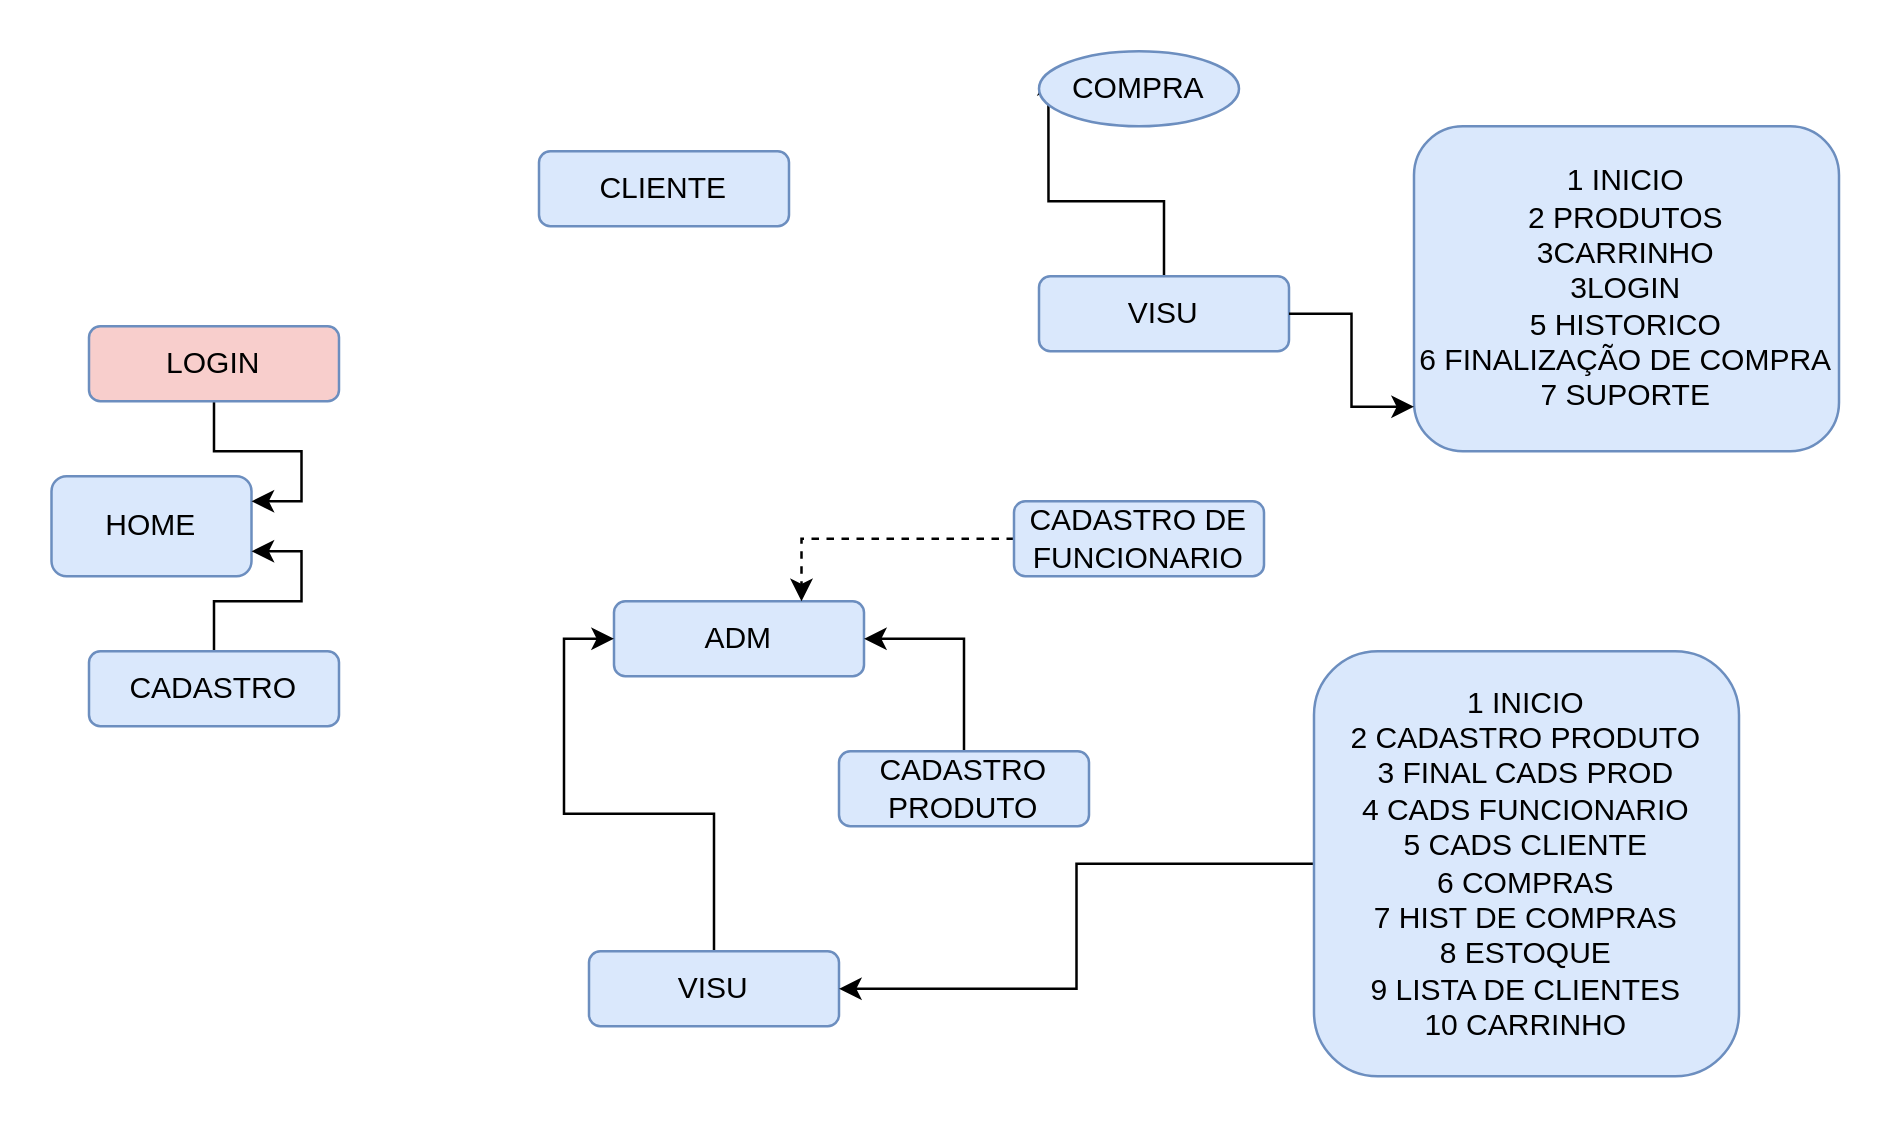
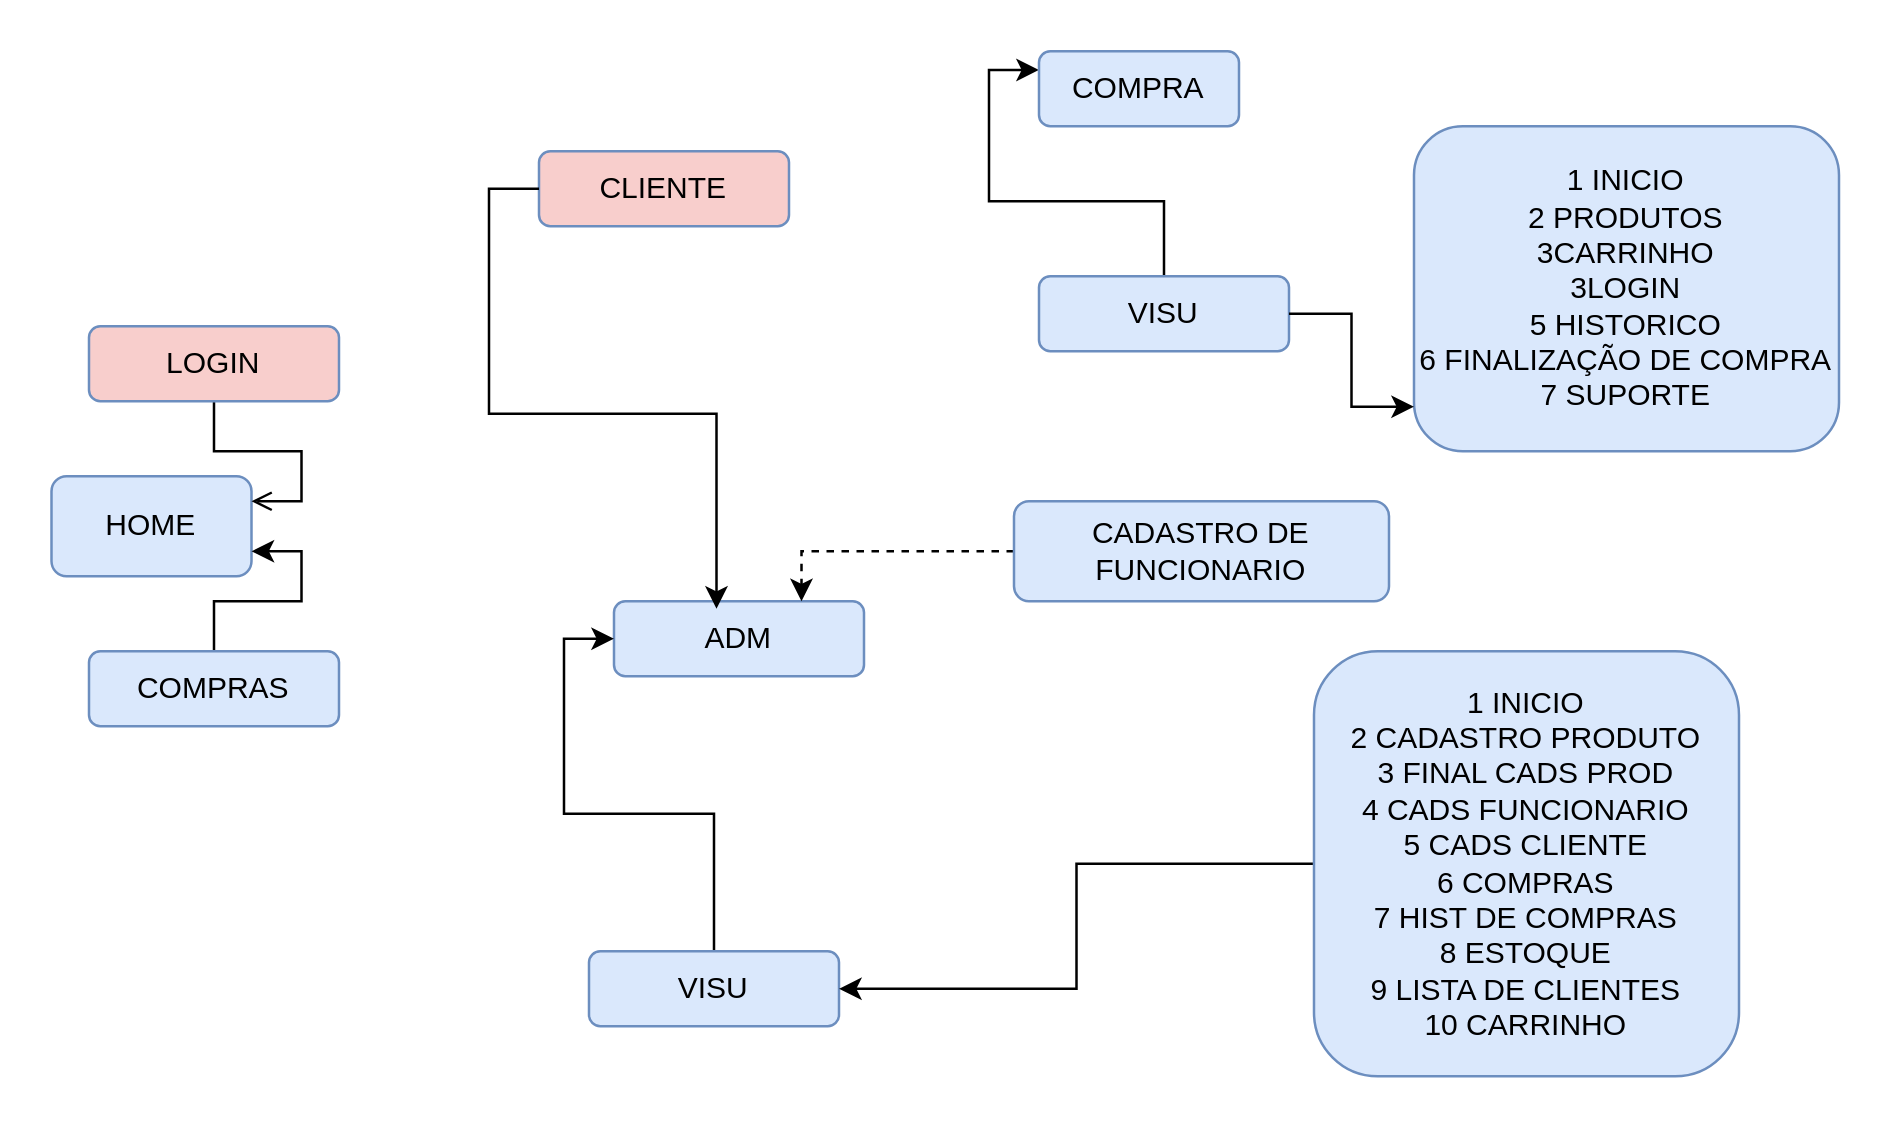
node "COMPRA": shape ellipse -> rounded rectangle
node "CLIENTE": fillcolor #dae8fc -> #f8cecc
edge "CLIENTE" -> "ADM": added
edge "LOGIN" -> "HOME": arrowhead classic -> open
node "CADASTRO DE FUNCIONARIO": size 250x75 -> 375x100
edge "CADASTRO PRODUTO" -> "ADM": removed
node "CADASTRO": label "CADASTRO" -> "COMPRAS"
node "CADASTRO PRODUTO": removed
